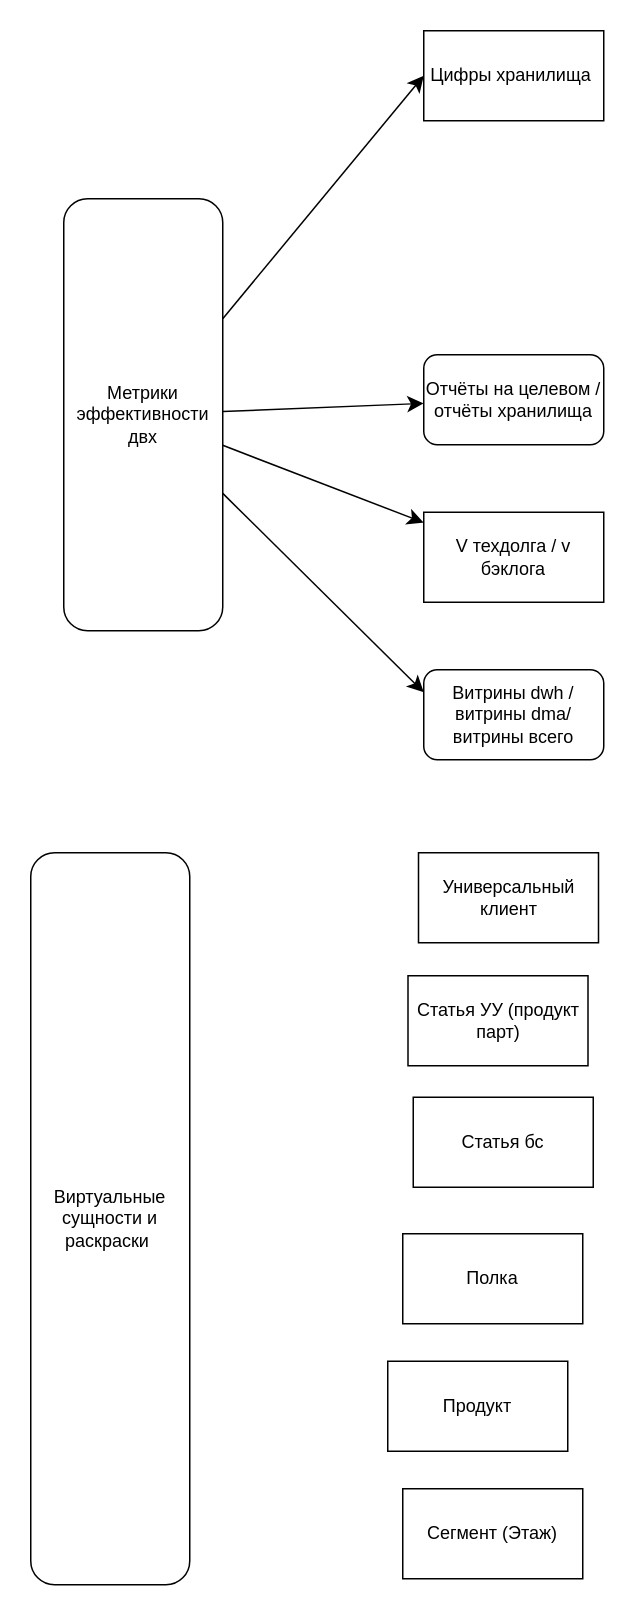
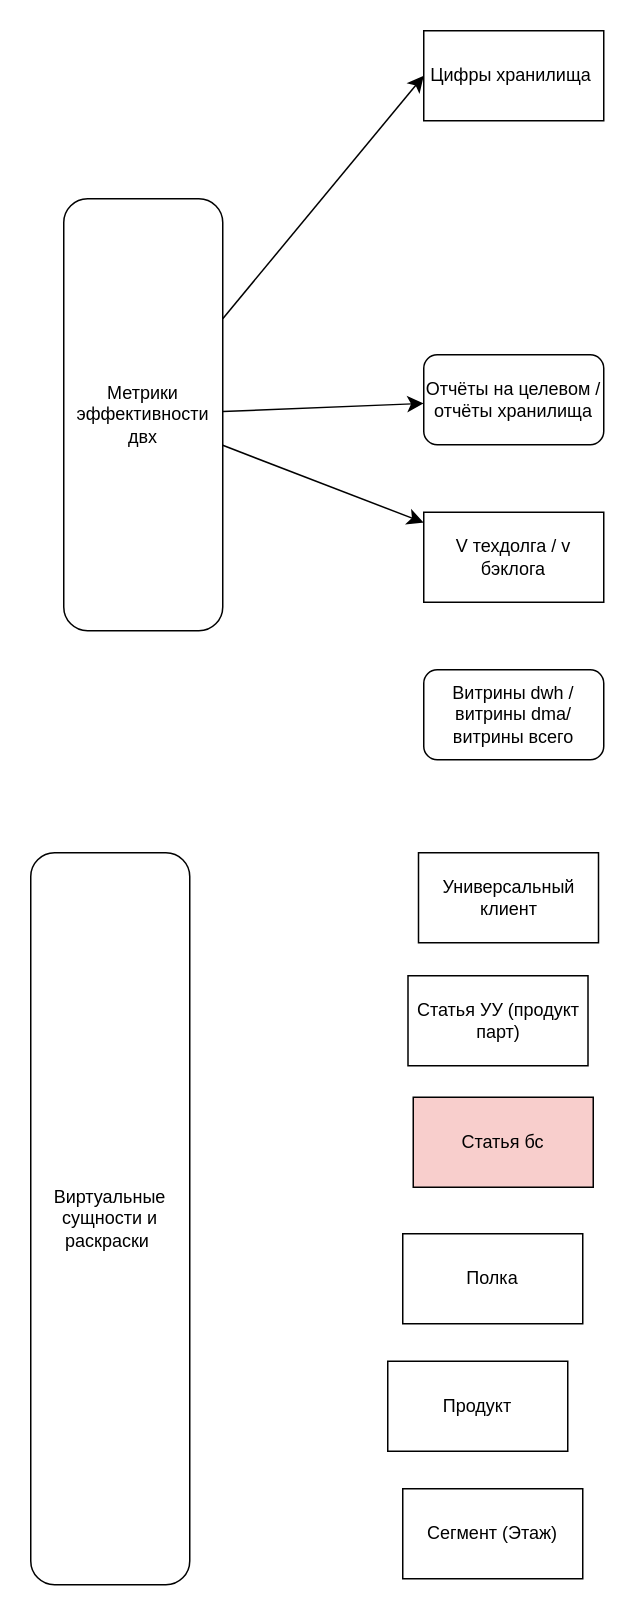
edge "Метрики эффективности двх" -> "Витрины dwh / витрины dma/ витрины всего": removed
node "Статья бс": fillcolor #ffffff -> #f8cecc
